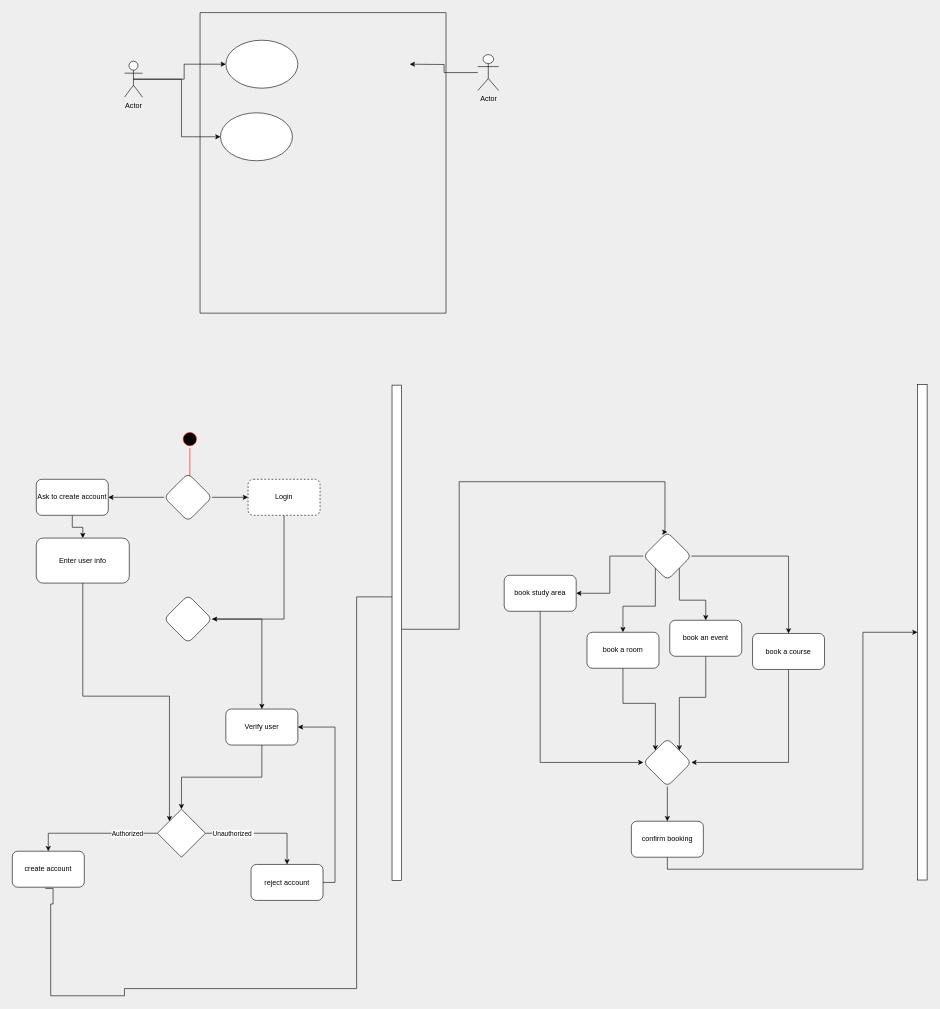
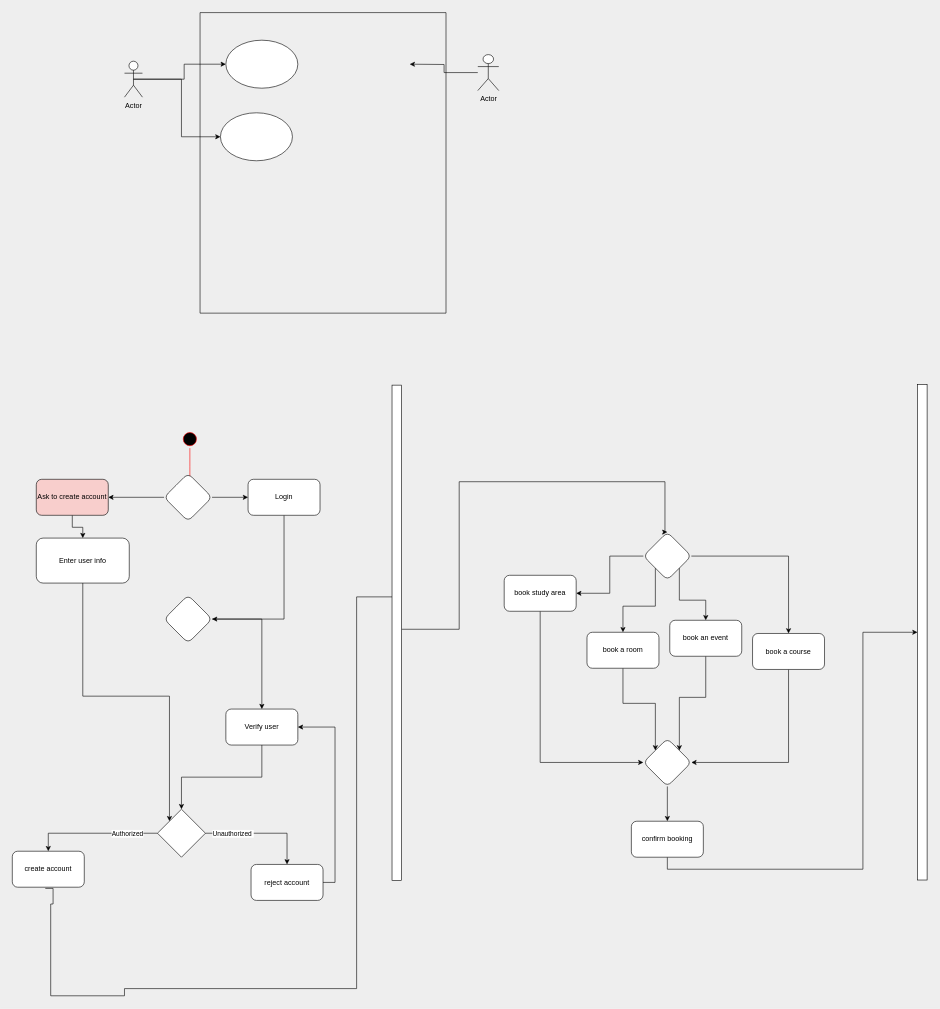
node "Ask to create account": fillcolor #ffffff -> #f8cecc
node "Login": style dashed -> solid
